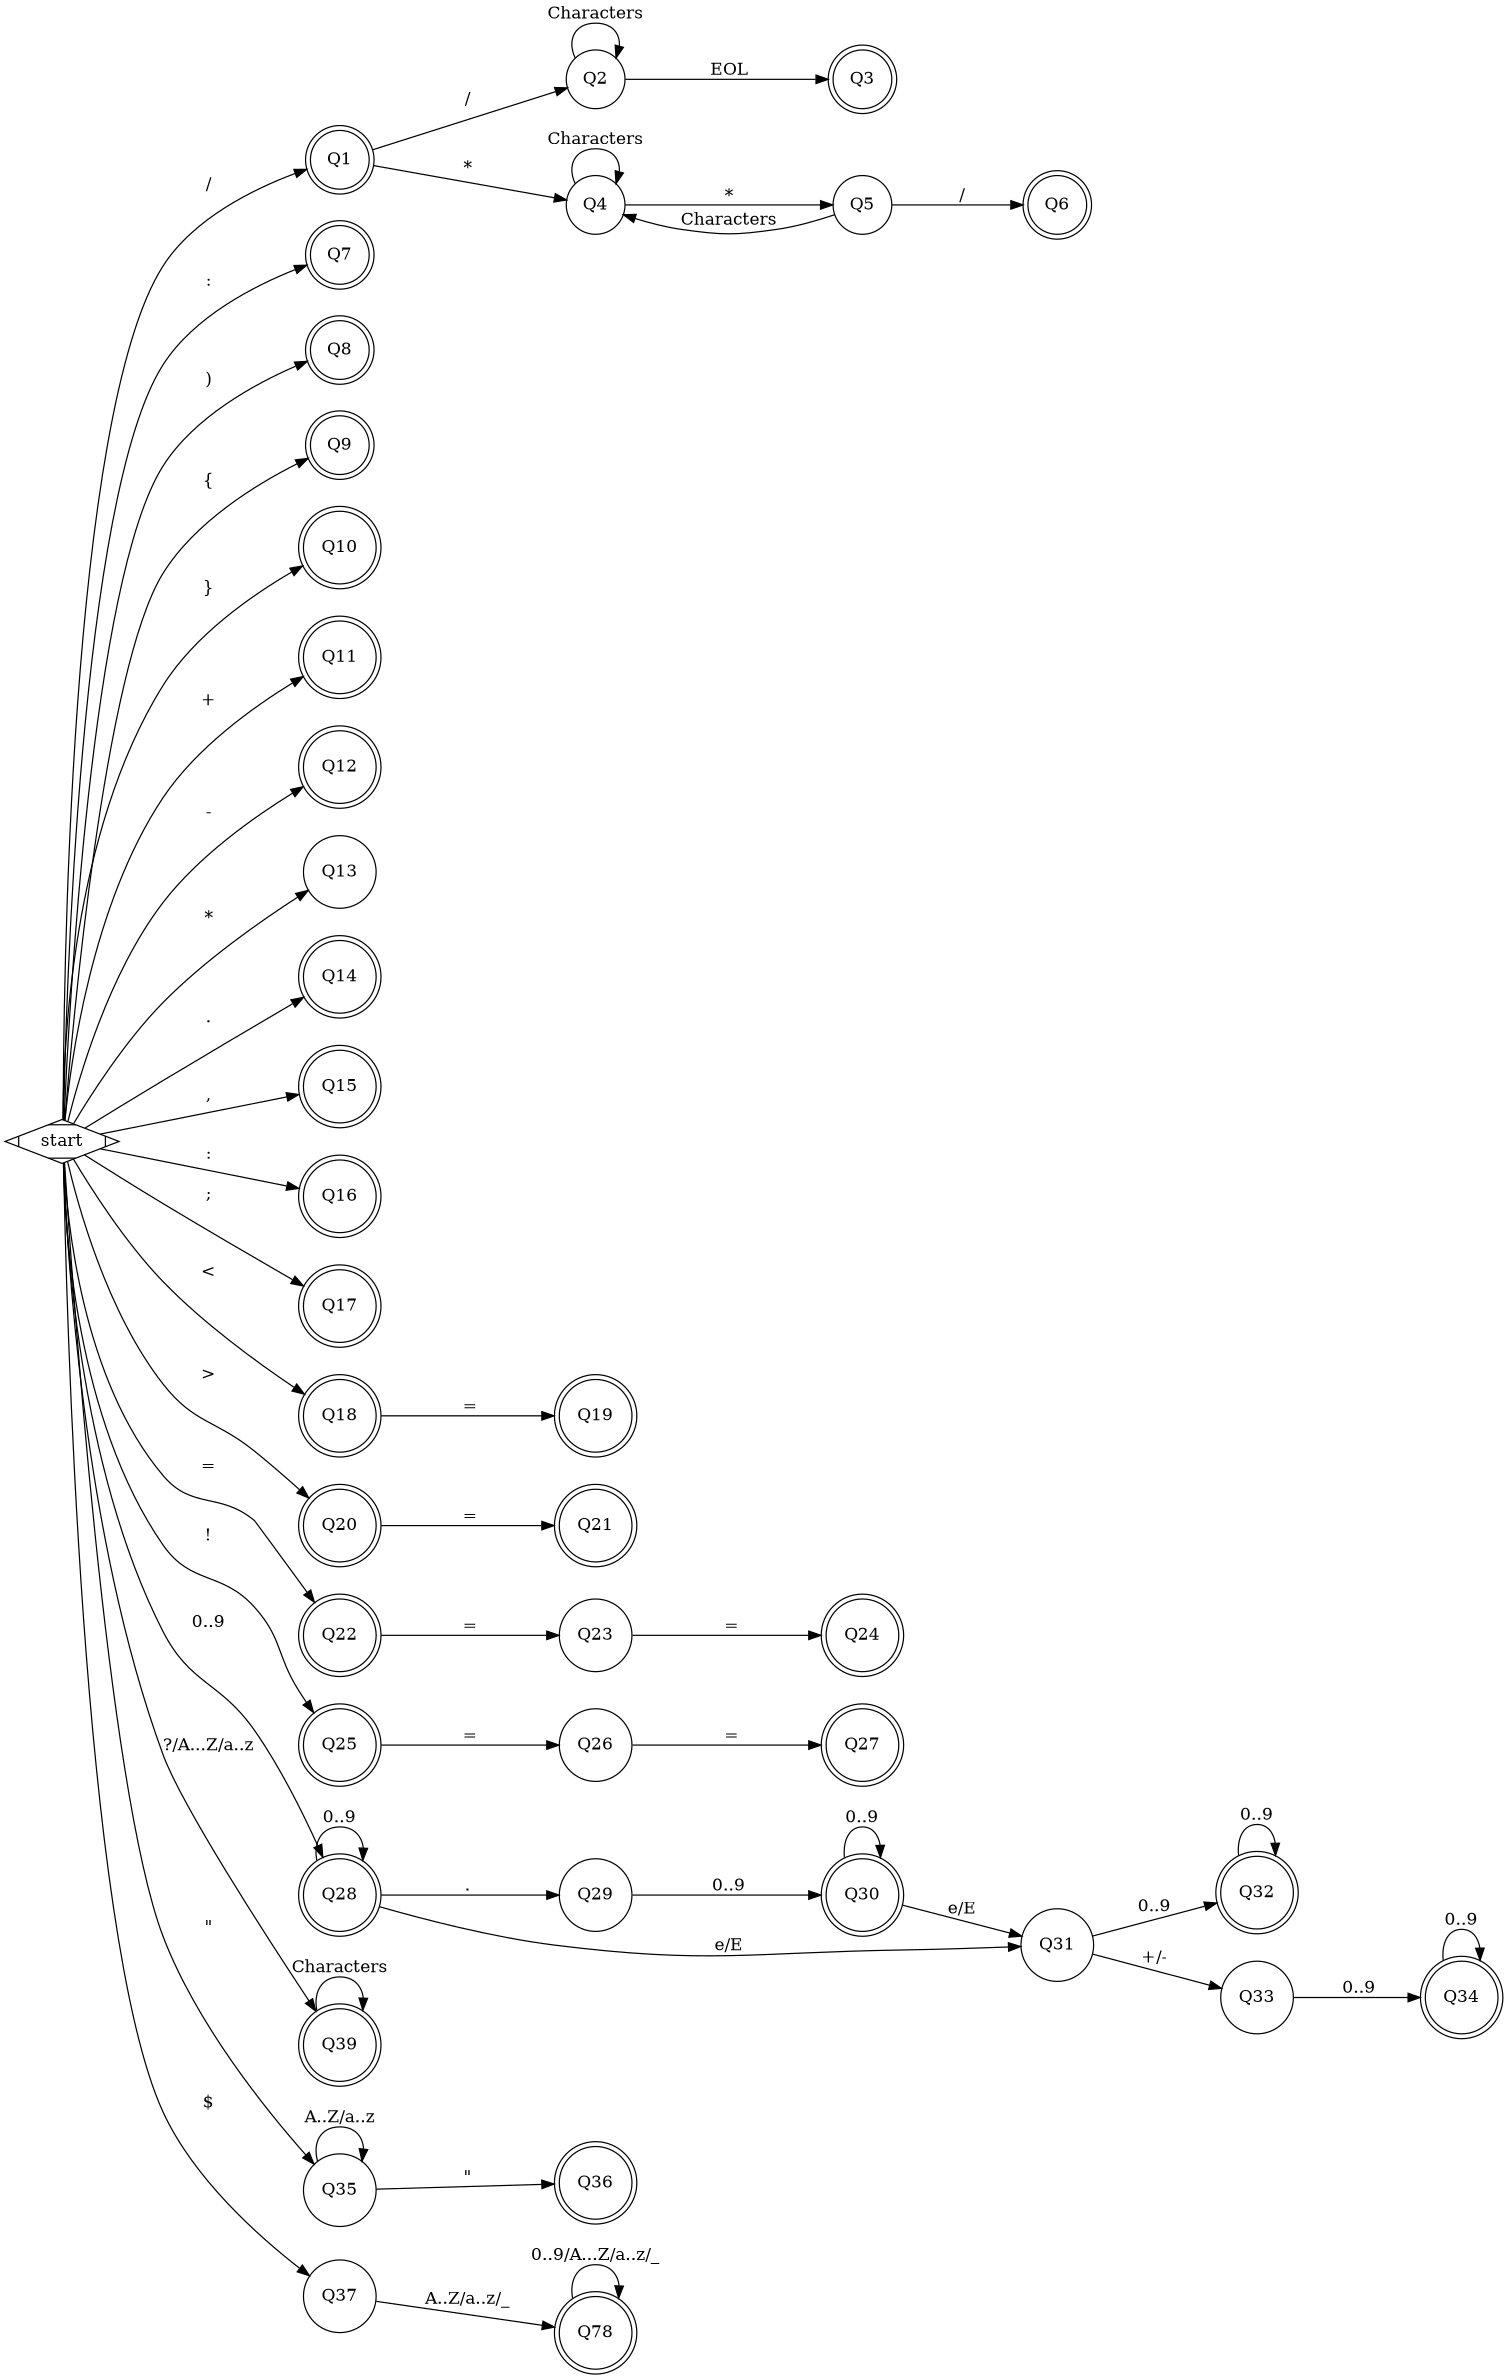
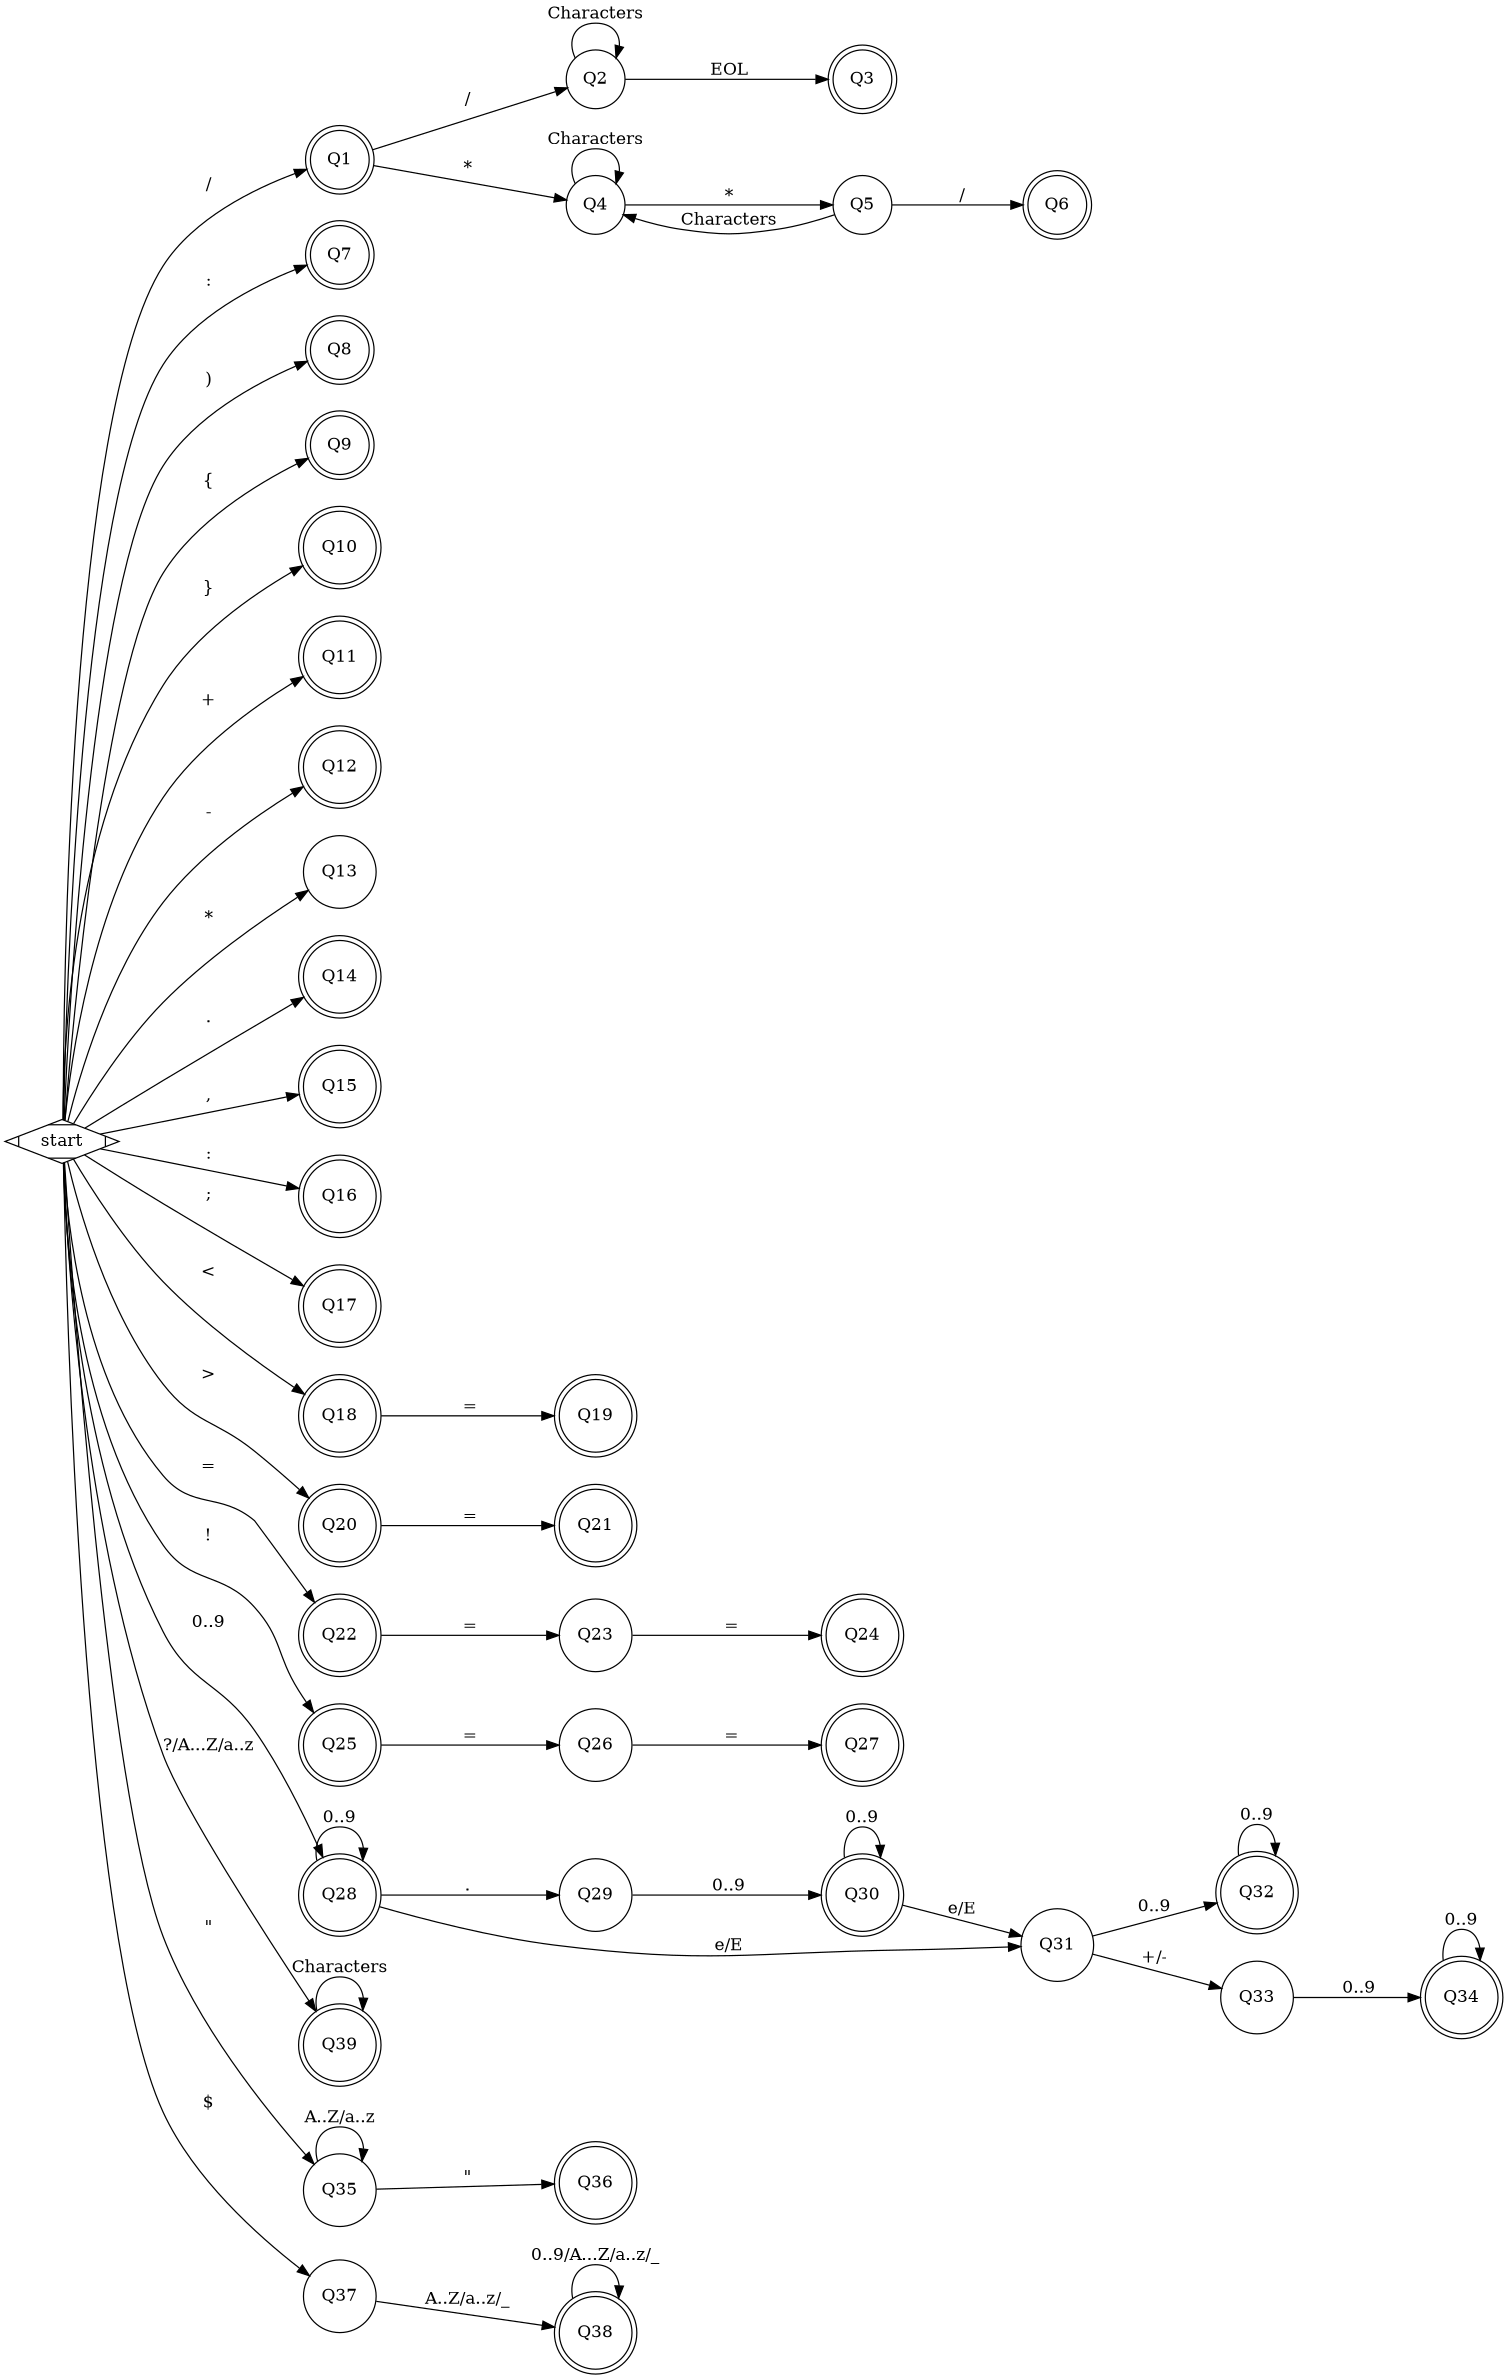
node "Q78": label "Q78" -> "Q38"
